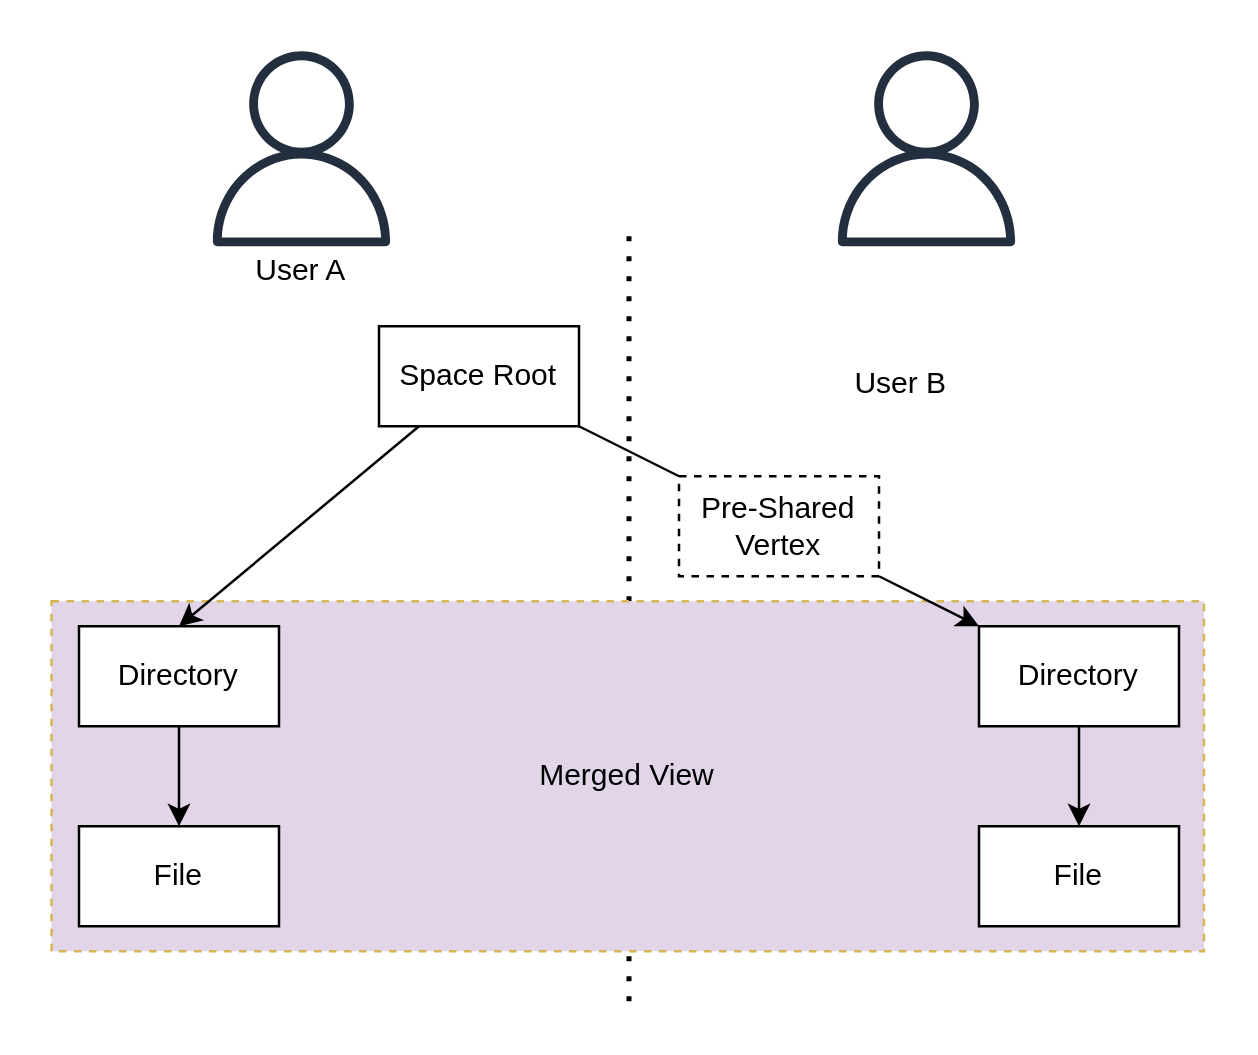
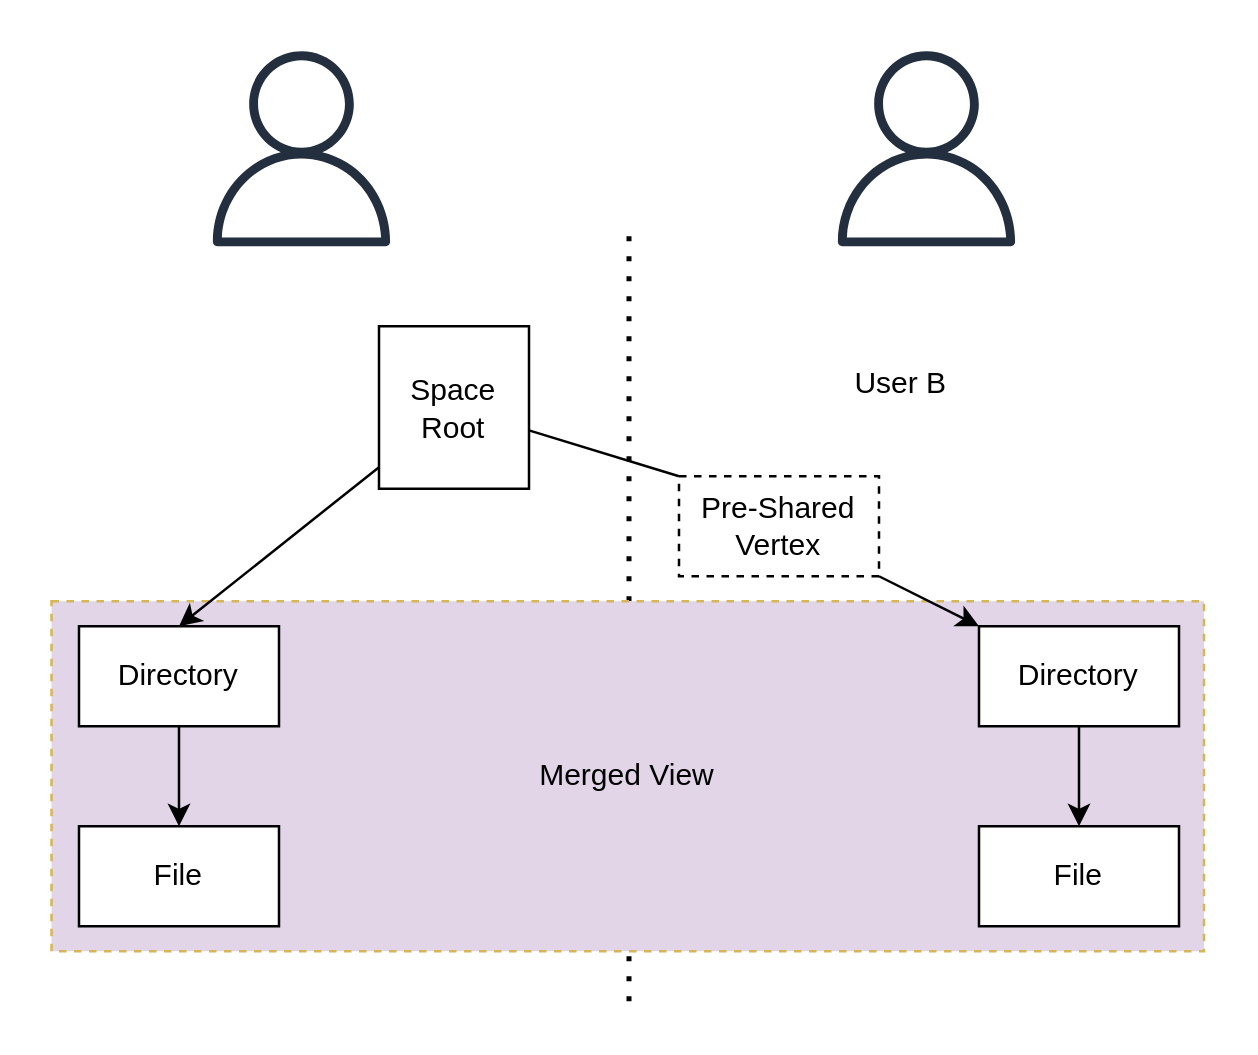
node "User A": removed
node "Space Root": size 200x100 -> 150x163
